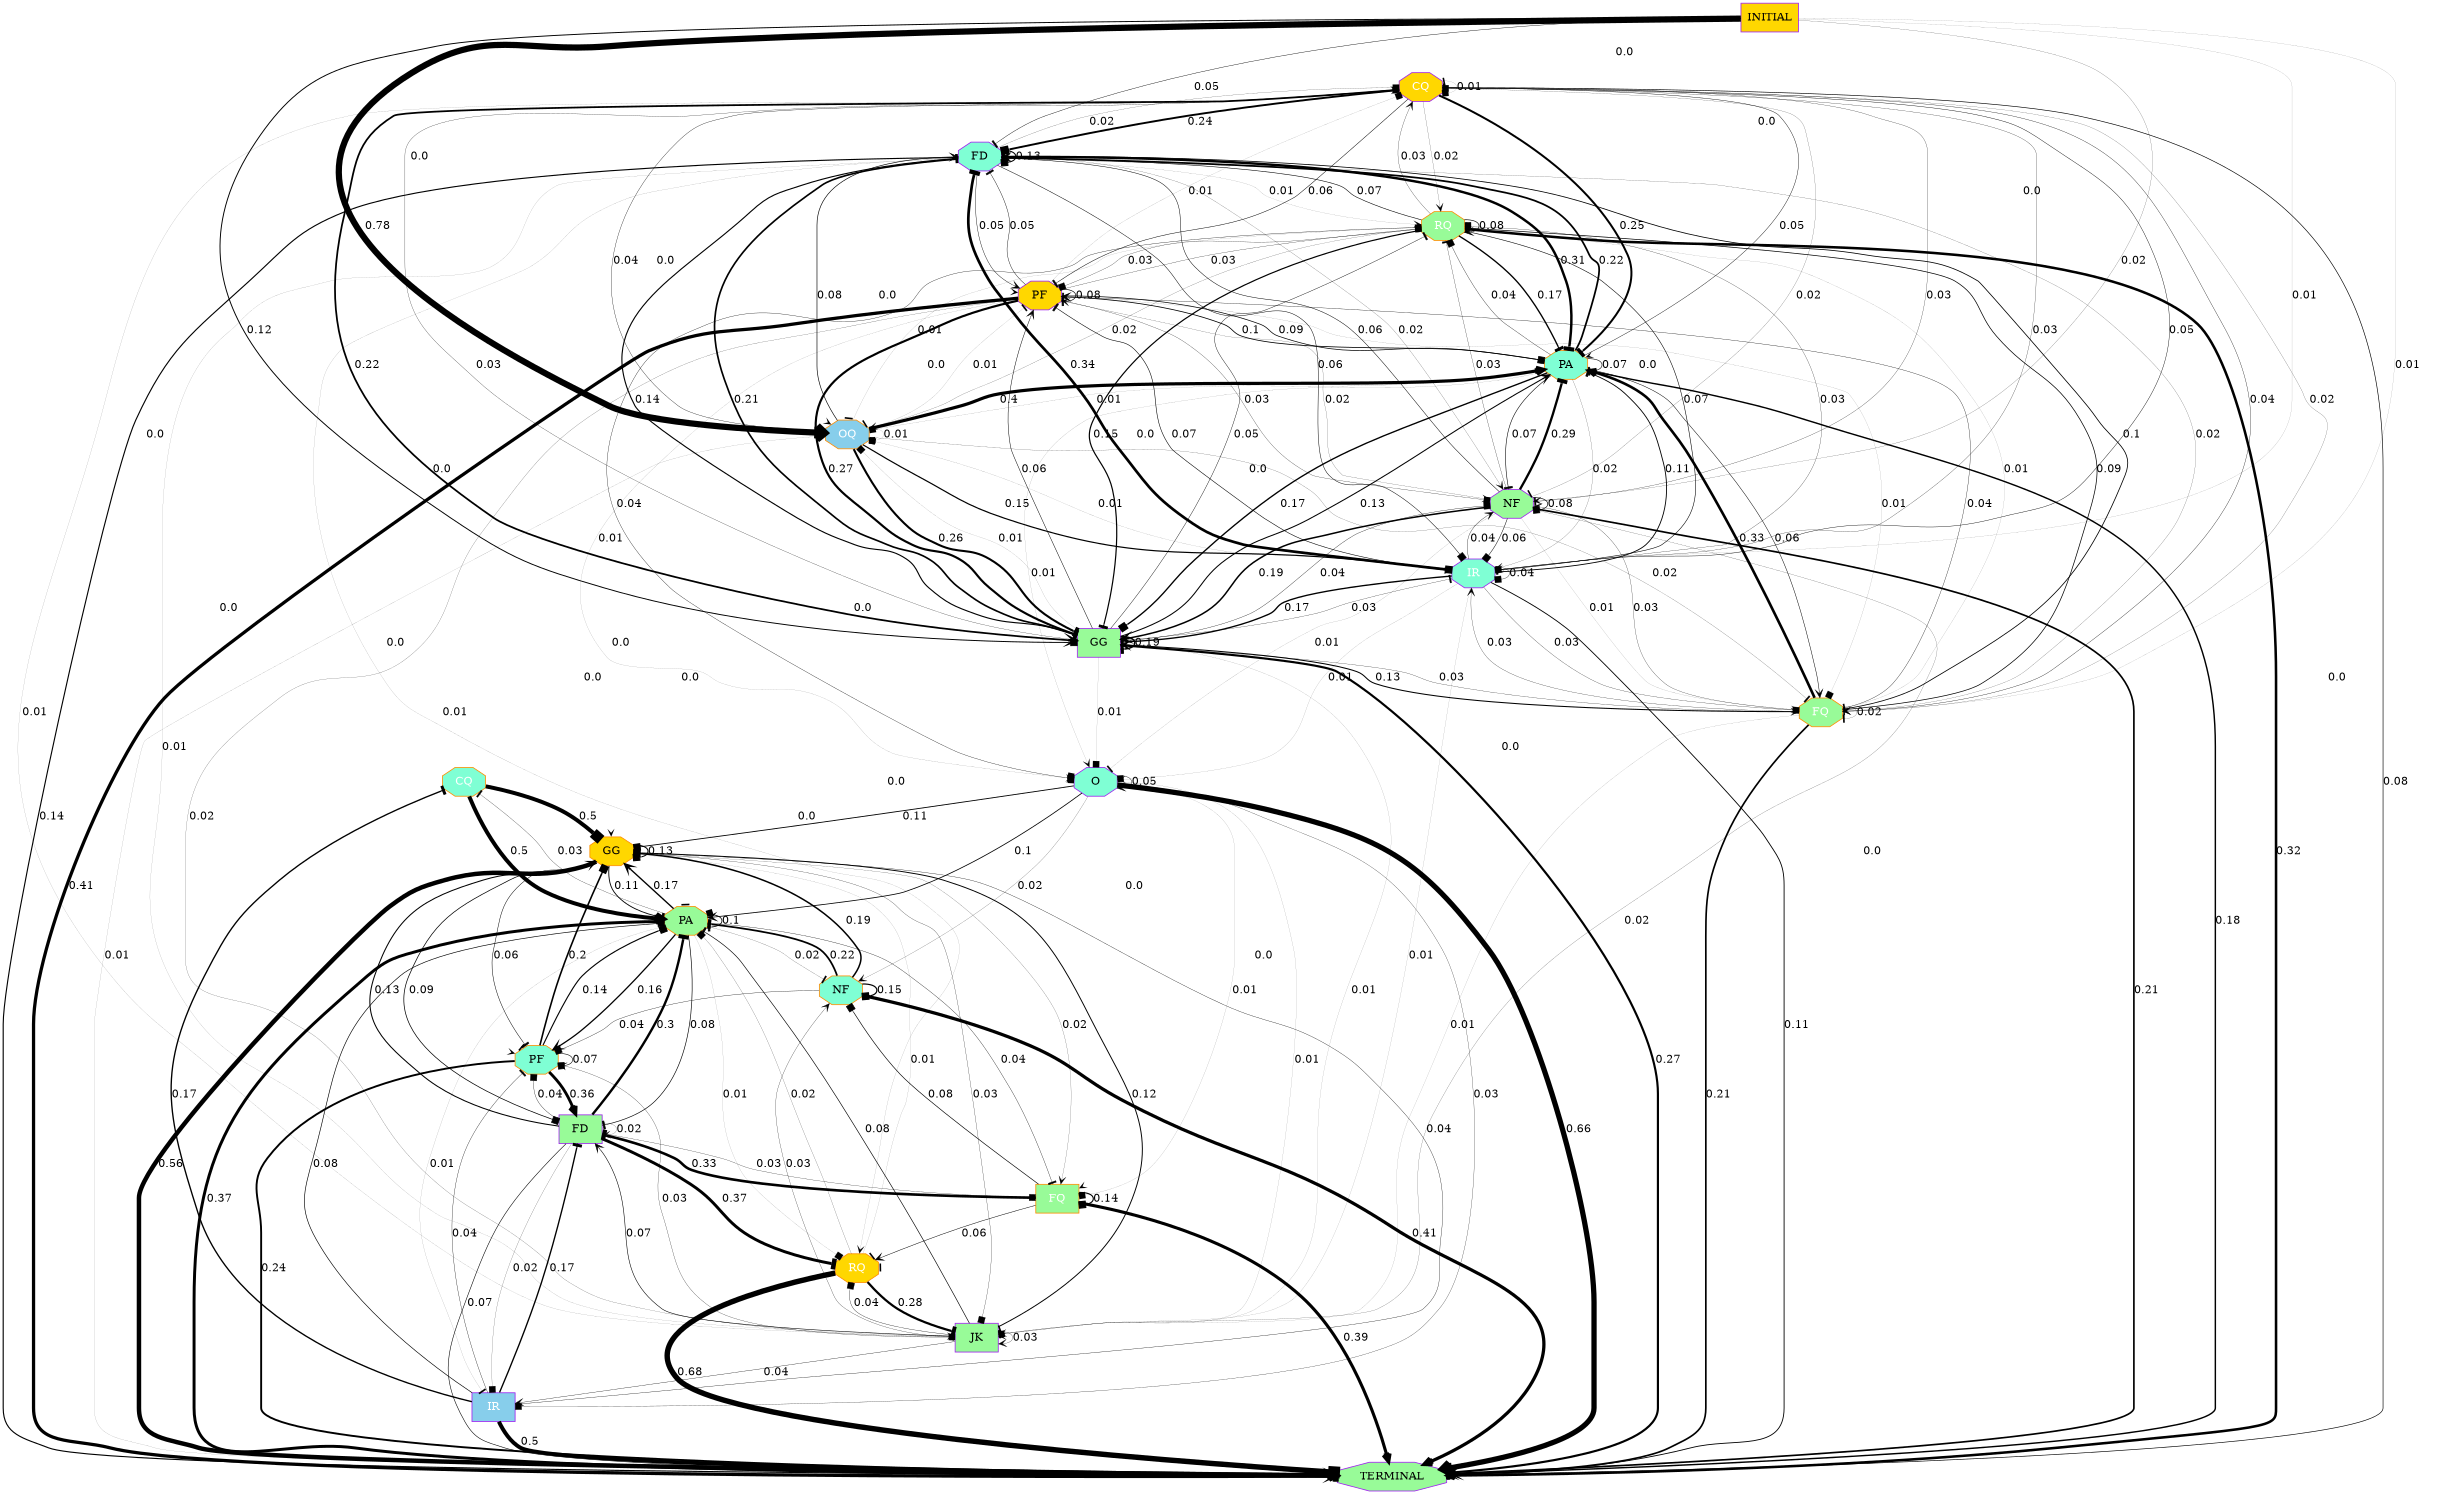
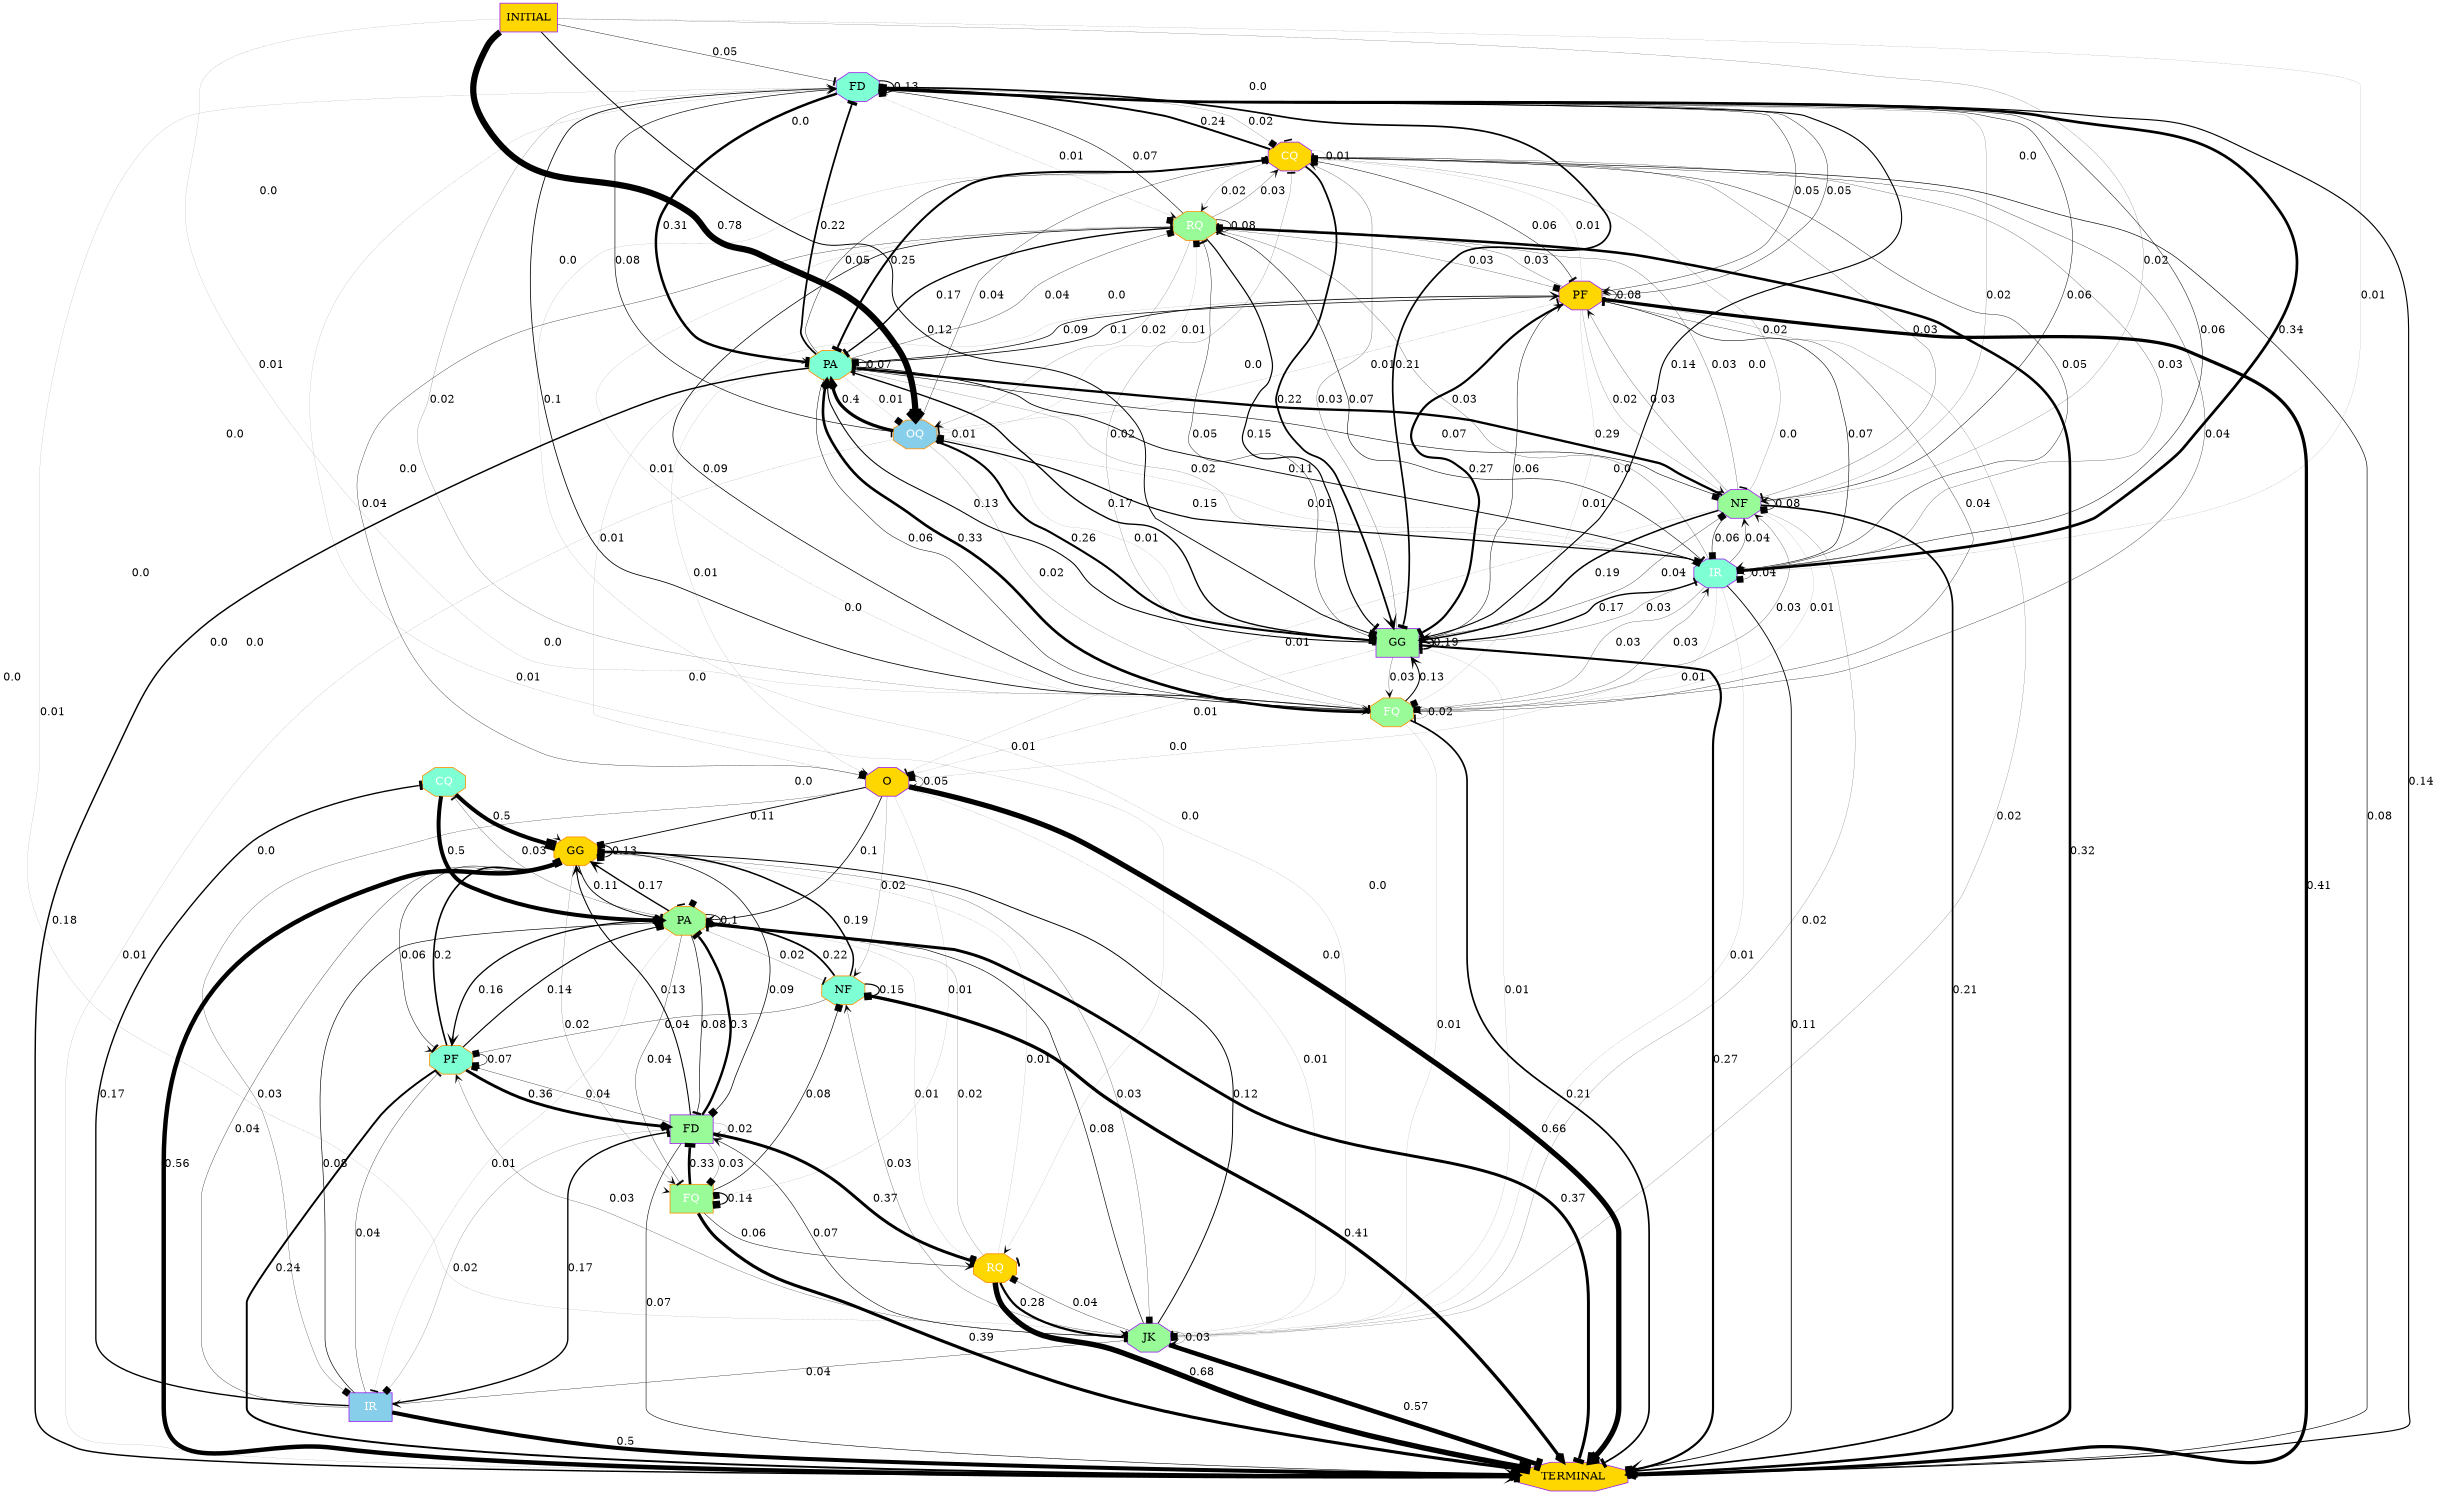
node "O": fillcolor aquamarine -> gold
node "JK": shape box -> octagon
edge "JK" -> "TERMINAL": added, label "0.57"
node "TERMINAL": fillcolor palegreen -> gold
